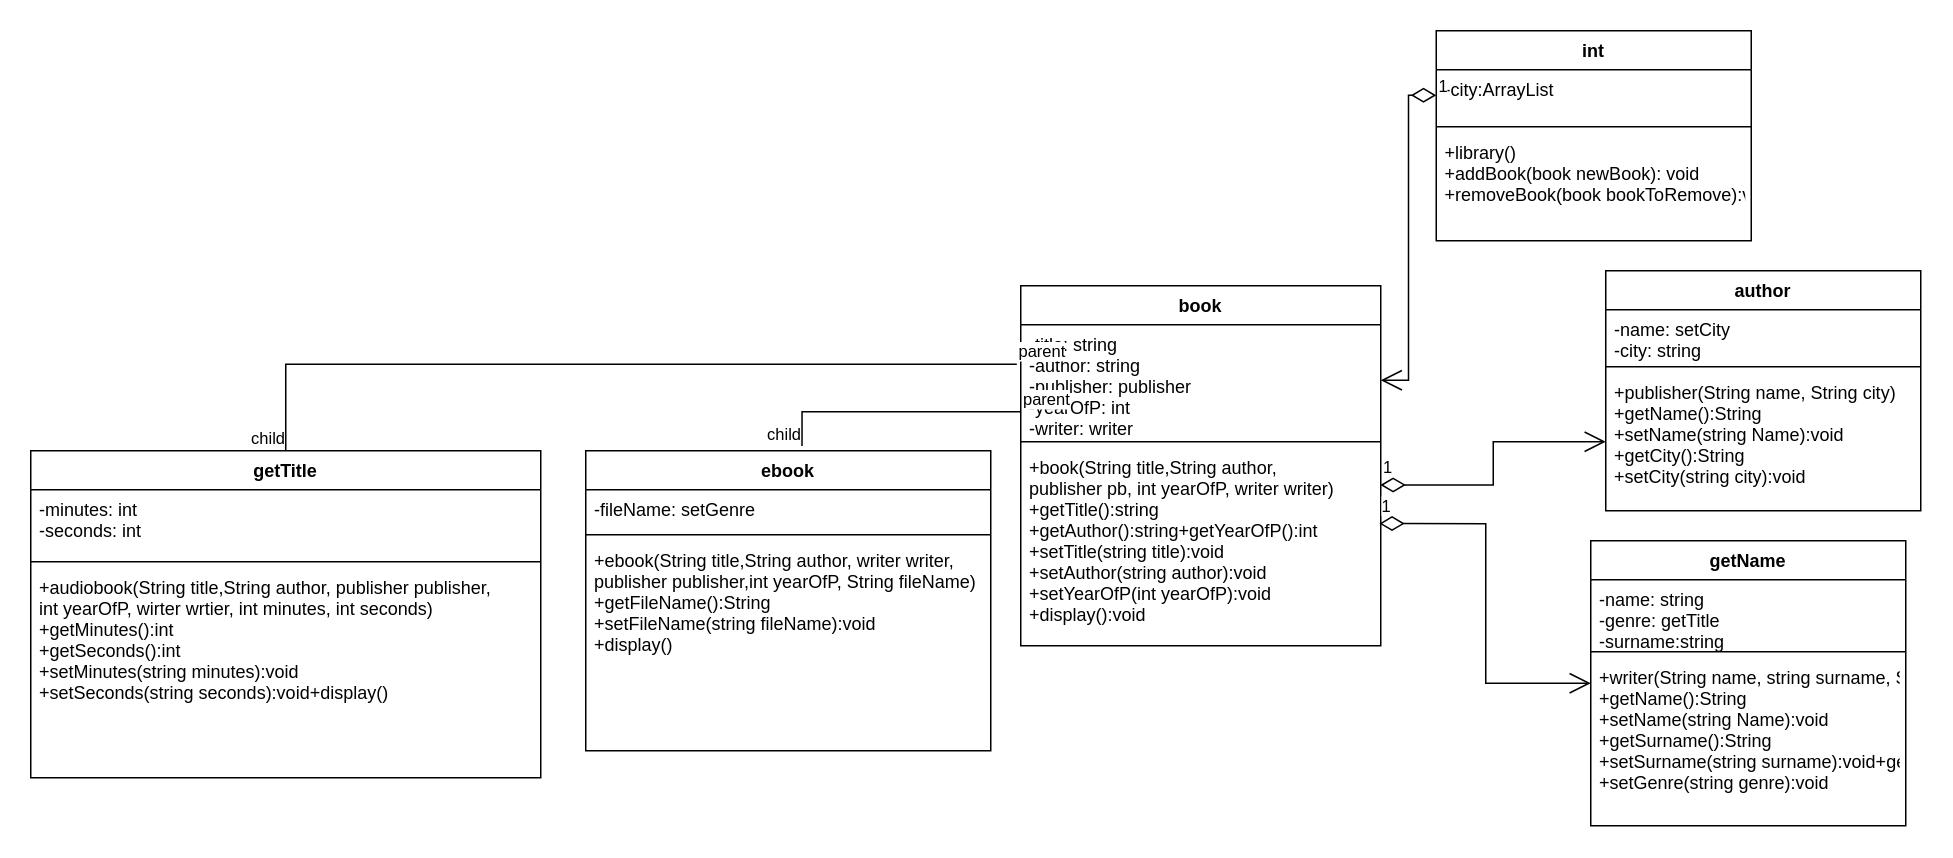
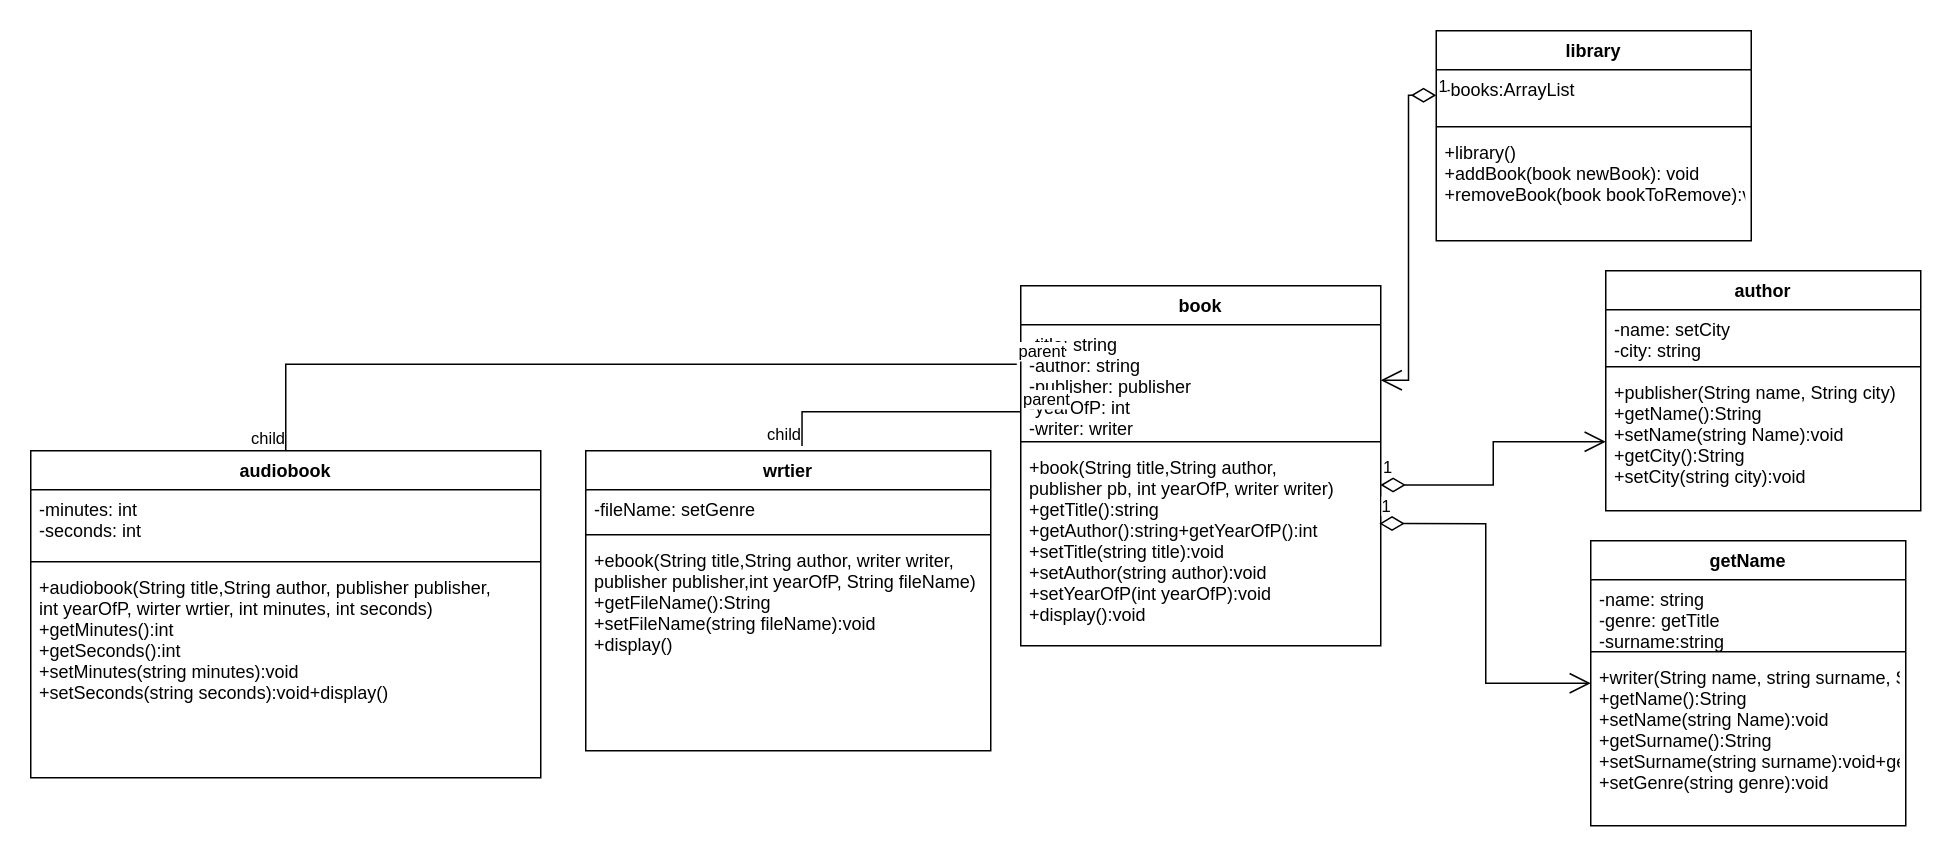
node "int": label "int" -> "library"
node "-city:ArrayList": label "-city:ArrayList" -> "-books:ArrayList"
node "getTitle": label "getTitle" -> "audiobook"
node "ebook": label "ebook" -> "wrtier"
